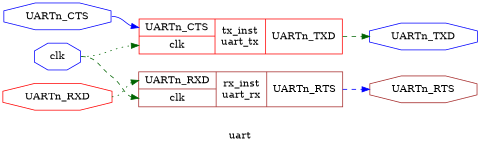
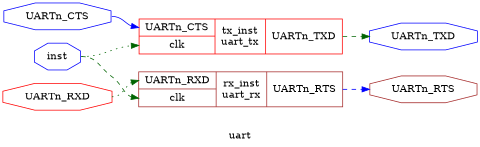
node "clk": label "clk" -> "inst"
